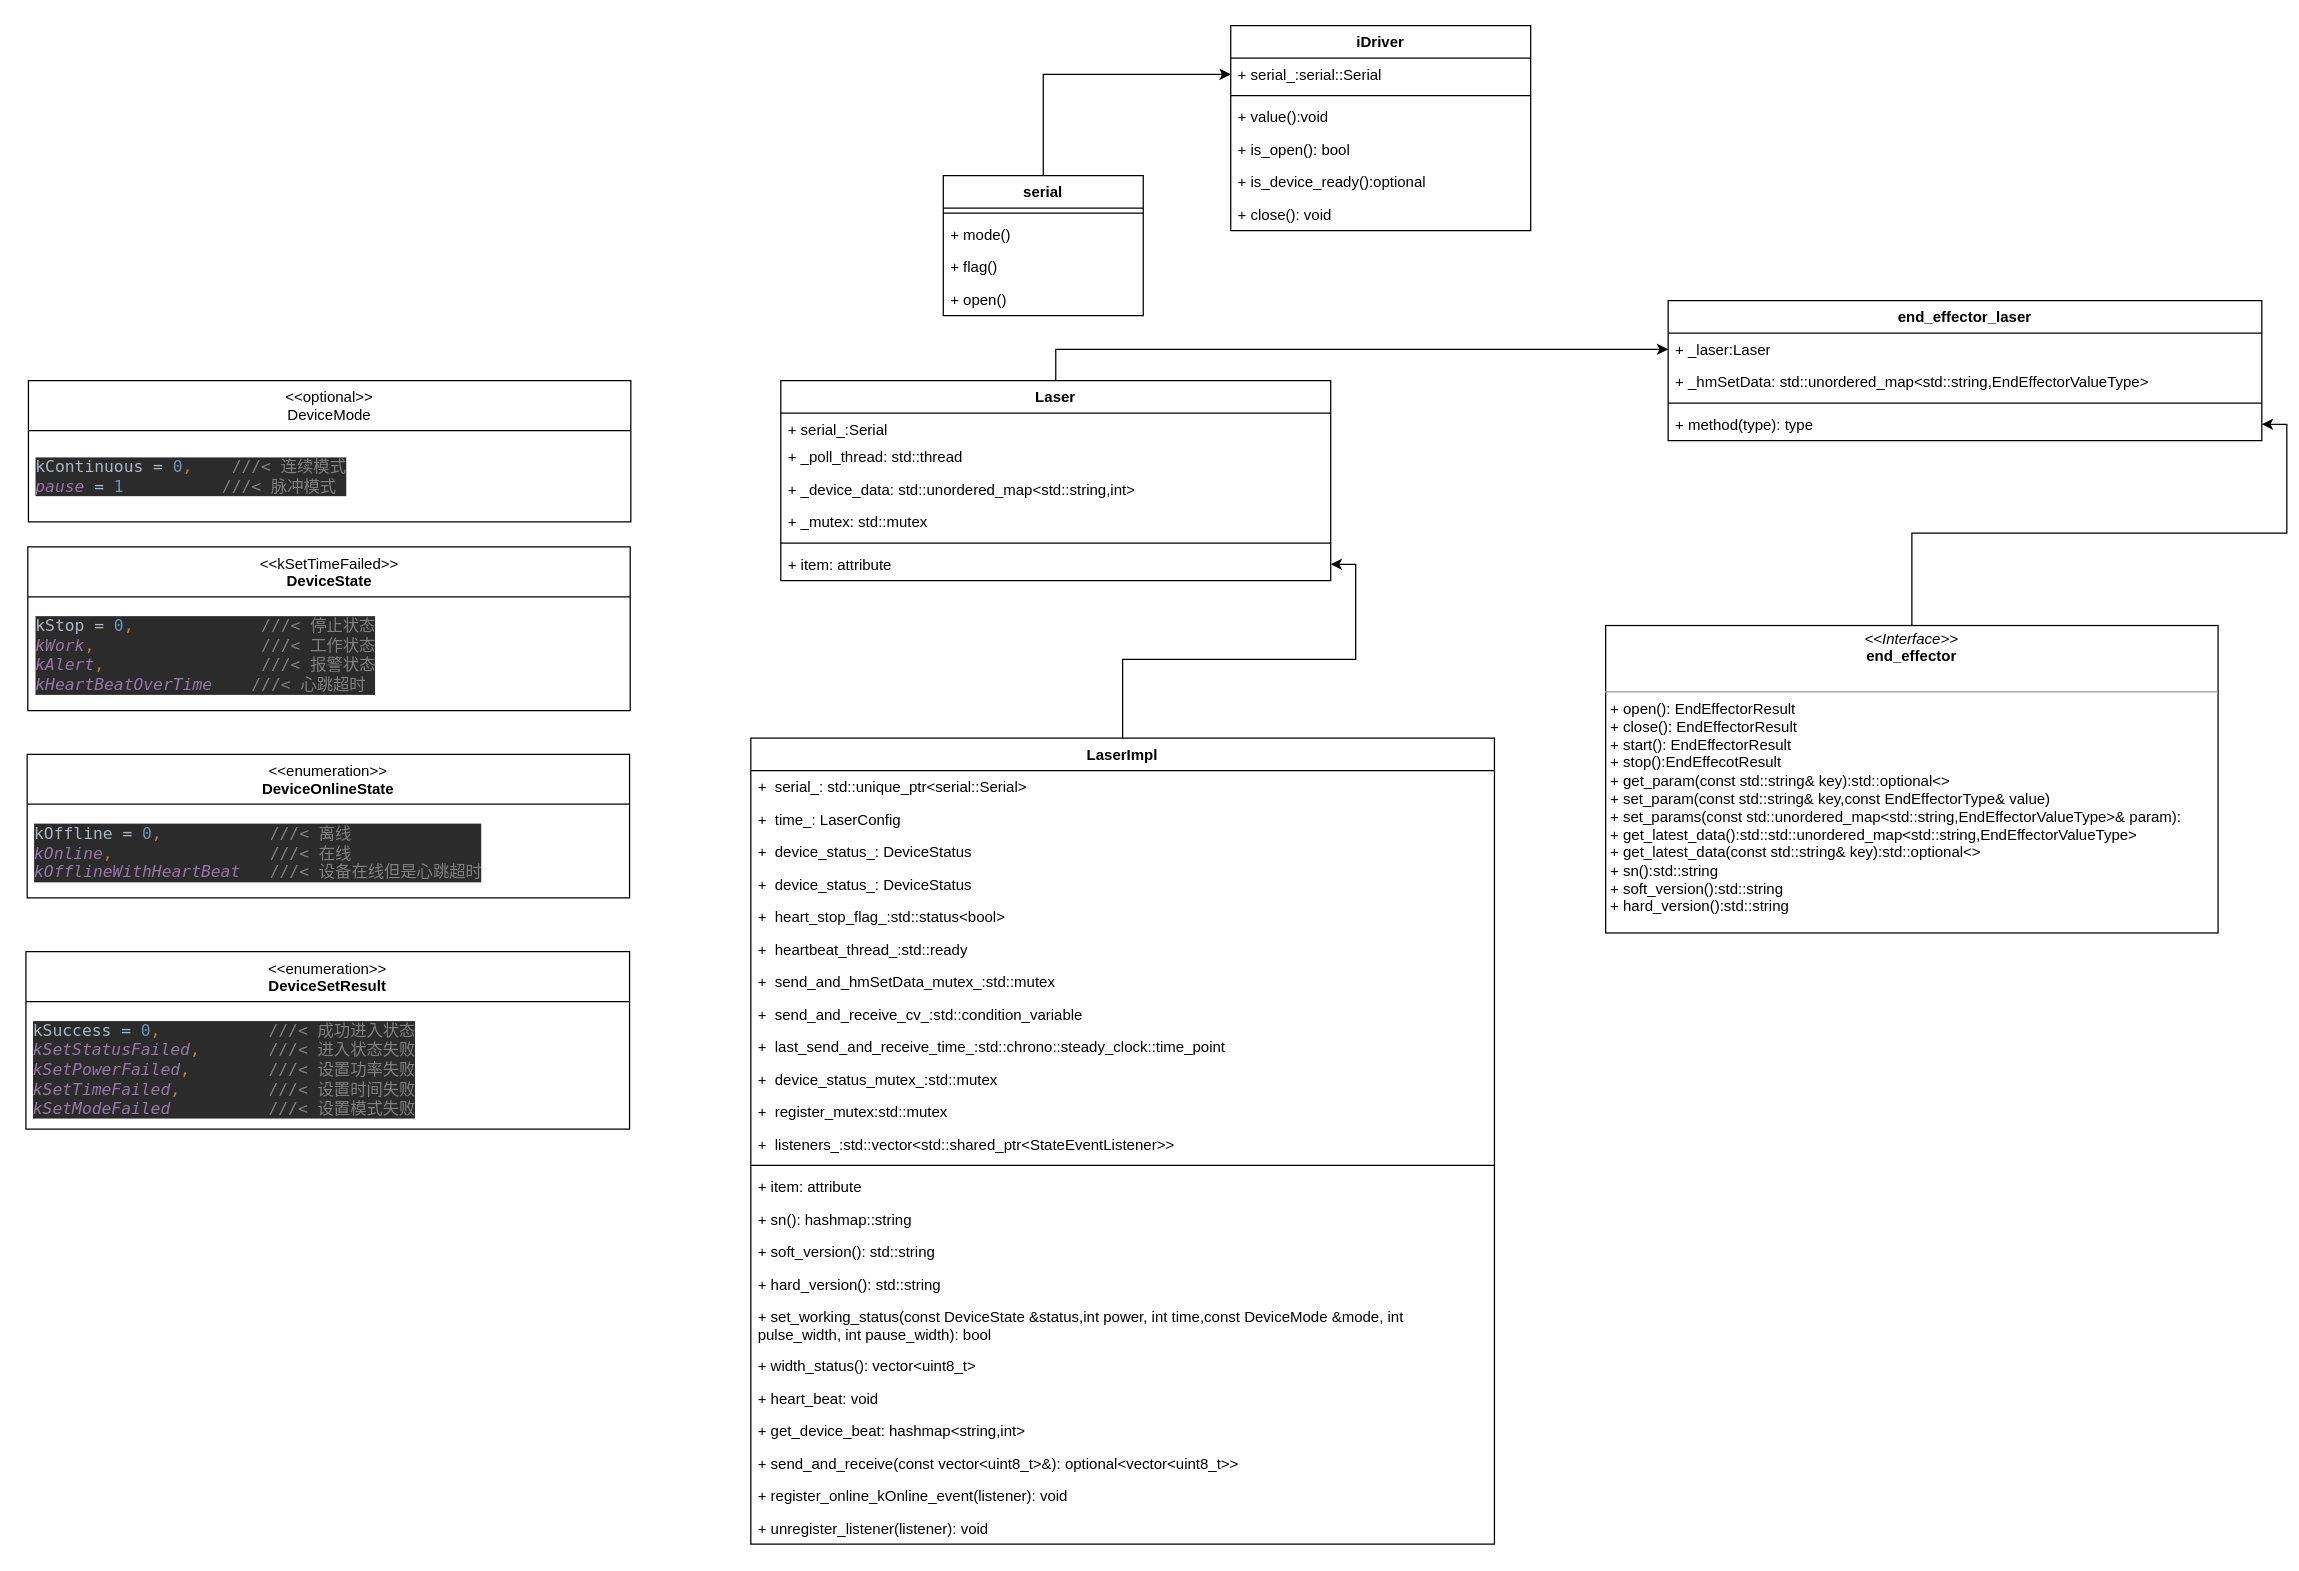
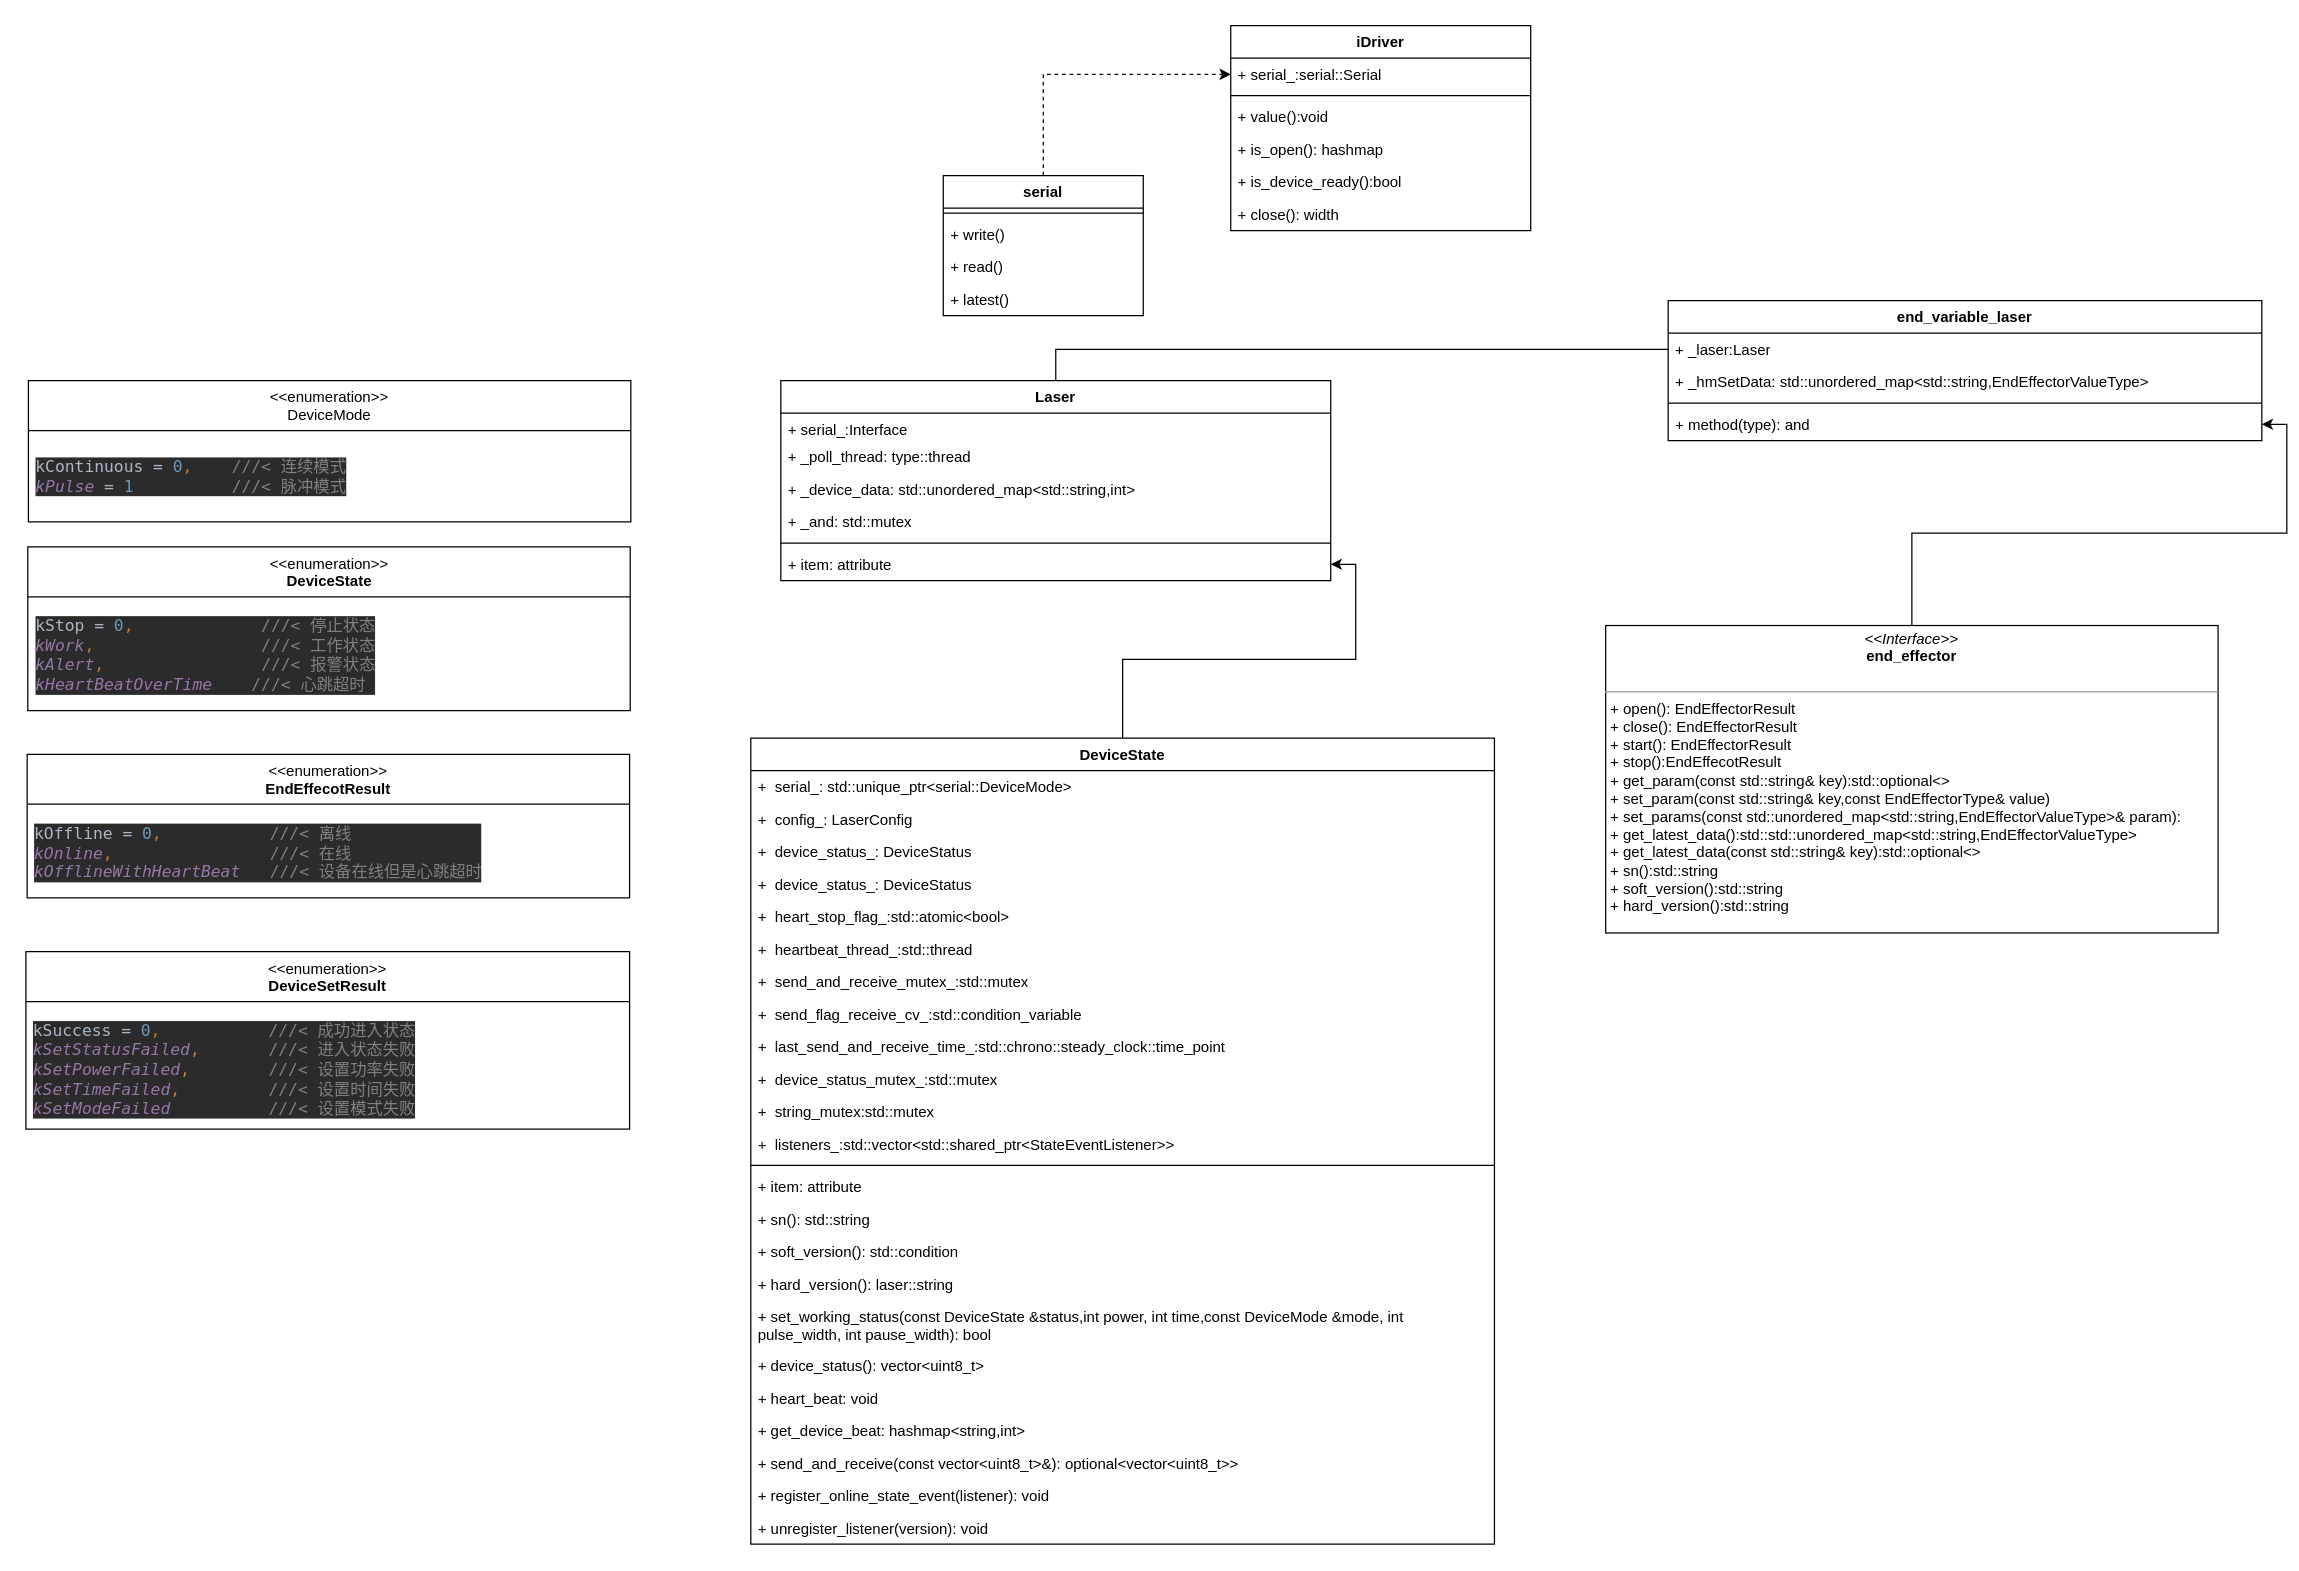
edge "serial" -> "+ serial_:serial::Serial": style solid -> dashed
node "+ is_open(): bool": label "+ is_open(): bool" -> "+ is_open(): hashmap"
node "+ is_device_ready():optional": label "+ is_device_ready():optional" -> "+ is_device_ready():bool"
node "+ close(): void": label "+ close(): void" -> "+ close(): width"
node "+ mode()": label "+ mode()" -> "+ write()"
node "+ flag()": label "+ flag()" -> "+ read()"
node "+ open()": label "+ open()" -> "+ latest()"
node "end_effector_laser": label "end_effector_laser" -> "end_variable_laser"
edge "Laser" -> "+ _laser:Laser": arrowhead classic -> none
node "<<optional>> DeviceMode": label "<<optional>> DeviceMode" -> "<<enumeration>> DeviceMode"
node "+ method(type): type": label "+ method(type): type" -> "+ method(type): and"
node "+ serial_:Serial": label "+ serial_:Serial" -> "+ serial_:Interface"
node "+ _poll_thread: std::thread": label "+ _poll_thread: std::thread" -> "+ _poll_thread: type::thread"
node "kContinuous = 0, ///< 连续模式 pause = 1 ///< 脉冲模式": label "kContinuous = 0, ///< 连续模式 pause = 1 ///< 脉冲模式" -> "kContinuous = 0, ///< 连续模式 kPulse = 1 ///< 脉冲模式"
node "+ _mutex: std::mutex": label "+ _mutex: std::mutex" -> "+ _and: std::mutex"
node "<<kSetTimeFailed>> DeviceState": label "<<kSetTimeFailed>> DeviceState" -> "<<enumeration>> DeviceState"
node "LaserImpl": label "LaserImpl" -> "DeviceState"
node "<<enumeration>> DeviceOnlineState": label "<<enumeration>> DeviceOnlineState" -> "<<enumeration>> EndEffecotResult"
node "+ serial_: std::unique_ptr<serial::Serial>": label "+ serial_: std::unique_ptr<serial::Serial>" -> "+ serial_: std::unique_ptr<serial::DeviceMode>"
node "+ time_: LaserConfig": label "+ time_: LaserConfig" -> "+ config_: LaserConfig"
node "+ heart_stop_flag_:std::status<bool>": label "+ heart_stop_flag_:std::status<bool>" -> "+ heart_stop_flag_:std::atomic<bool>"
node "+ heartbeat_thread_:std::ready": label "+ heartbeat_thread_:std::ready" -> "+ heartbeat_thread_:std::thread"
node "+ send_and_hmSetData_mutex_:std::mutex": label "+ send_and_hmSetData_mutex_:std::mutex" -> "+ send_and_receive_mutex_:std::mutex"
node "+ send_and_receive_cv_:std::condition_variable": label "+ send_and_receive_cv_:std::condition_variable" -> "+ send_flag_receive_cv_:std::condition_variable"
node "+ register_mutex:std::mutex": label "+ register_mutex:std::mutex" -> "+ string_mutex:std::mutex"
node "+ sn(): hashmap::string": label "+ sn(): hashmap::string" -> "+ sn(): std::string"
node "+ soft_version(): std::string": label "+ soft_version(): std::string" -> "+ soft_version(): std::condition"
node "+ hard_version(): std::string": label "+ hard_version(): std::string" -> "+ hard_version(): laser::string"
node "+ width_status(): vector<uint8_t>": label "+ width_status(): vector<uint8_t>" -> "+ device_status(): vector<uint8_t>"
node "+ register_online_kOnline_event(listener): void": label "+ register_online_kOnline_event(listener): void" -> "+ register_online_state_event(listener): void"
node "+ unregister_listener(listener): void": label "+ unregister_listener(listener): void" -> "+ unregister_listener(version): void"
